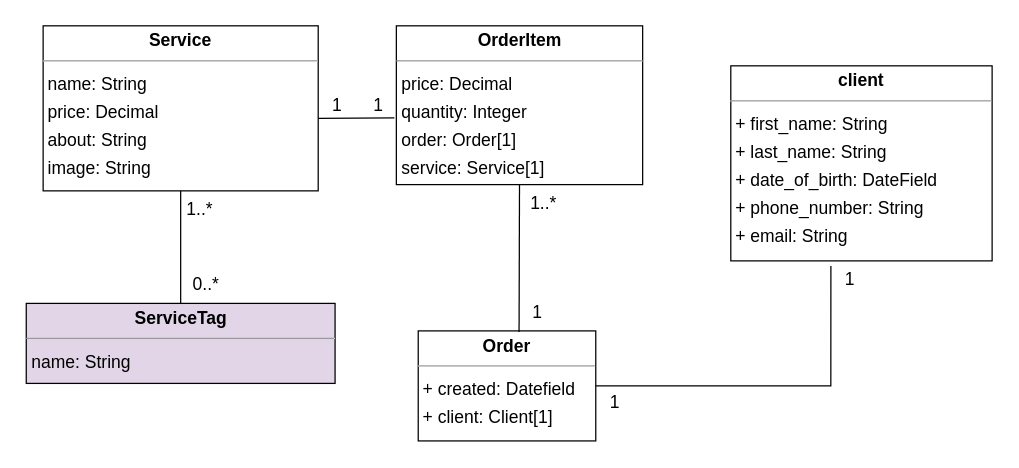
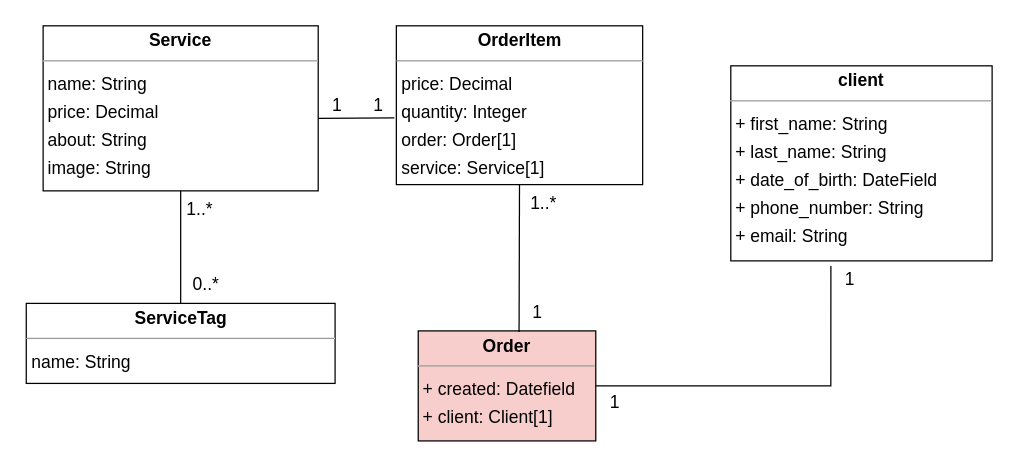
node "ServiceTag name: String": fillcolor #e1d5e7 -> #ffffff
node "Order + created: Datefield + client: Client[1]": fillcolor #ffffff -> #f8cecc
